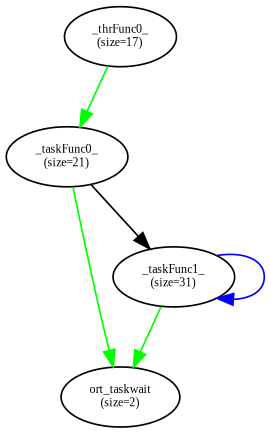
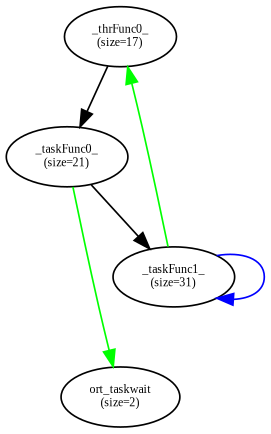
edge "_thrFunc0_ (size=17)" -> "_taskFunc0_ (size=21)": color green -> black
edge "_taskFunc1_ (size=31)" -> "ort_taskwait (size=2)": now "_taskFunc1_ (size=31)" -> "_thrFunc0_ (size=17)"
